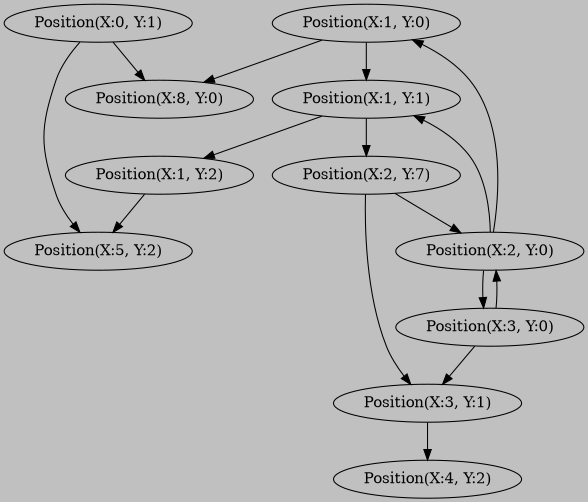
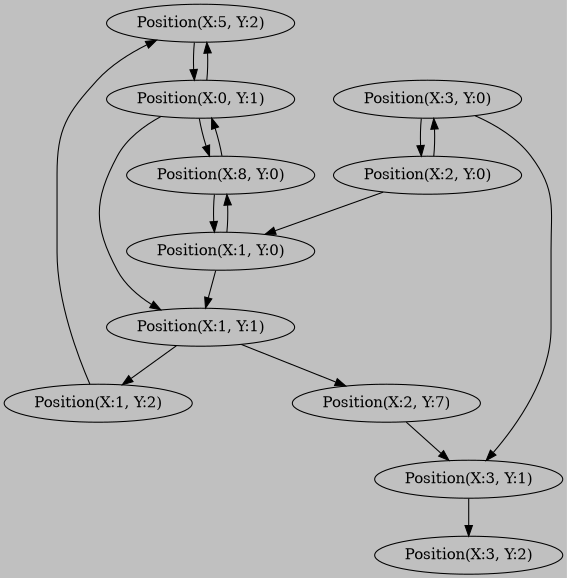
edge "Position(X:5, Y:2)" -> "Position(X:0, Y:1)": added
edge "Position(X:8, Y:0)" -> "Position(X:0, Y:1)": added
edge "Position(X:2, Y:0)" -> "Position(X:1, Y:1)": now "Position(X:0, Y:1)" -> "Position(X:1, Y:1)"
edge "Position(X:8, Y:0)" -> "Position(X:1, Y:0)": added
edge "Position(X:2, Y:7)" -> "Position(X:2, Y:0)": removed
node "Position(X:4, Y:2)": label "Position(X:4, Y:2)" -> "Position(X:3, Y:2)"
